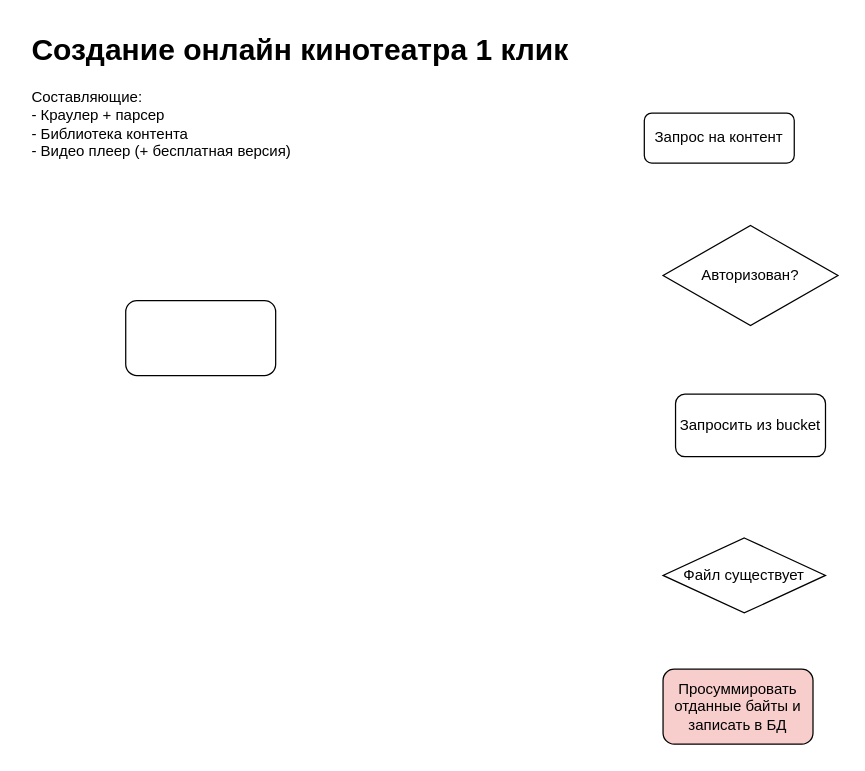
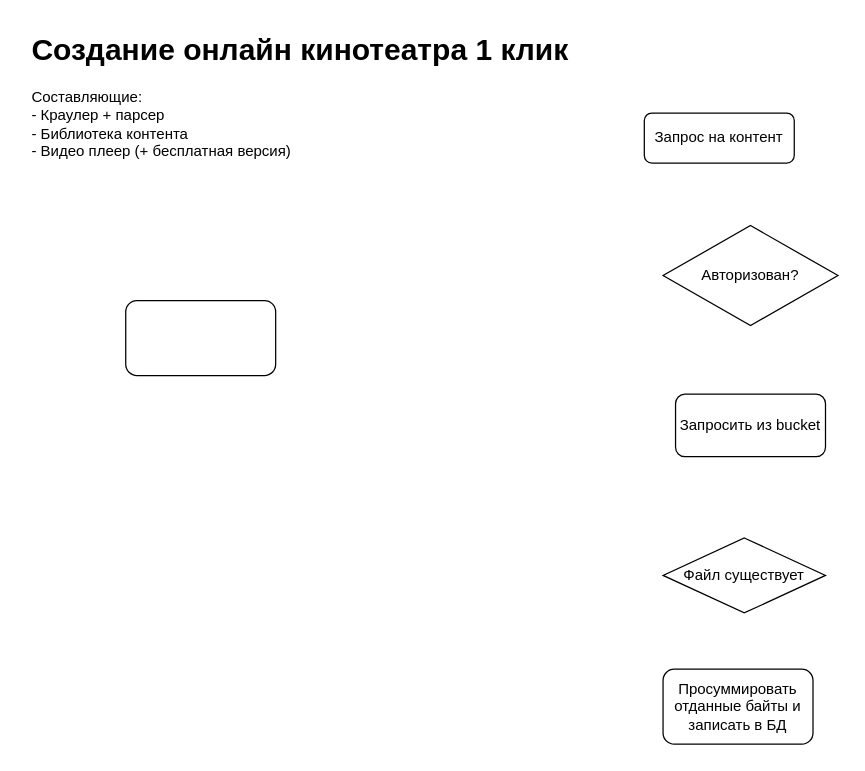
node "Просуммировать отданные байты и записать в БД": fillcolor #f8cecc -> #ffffff
